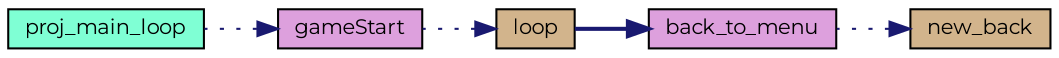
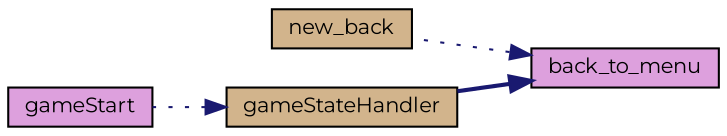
node "proj_main_loop": removed
node "loop": label "loop" -> "gameStateHandler"
edge "back_to_menu" -> "new_back": reversed
